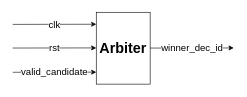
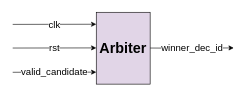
node "Arbiter": fillcolor #ffffff -> #e1d5e7
